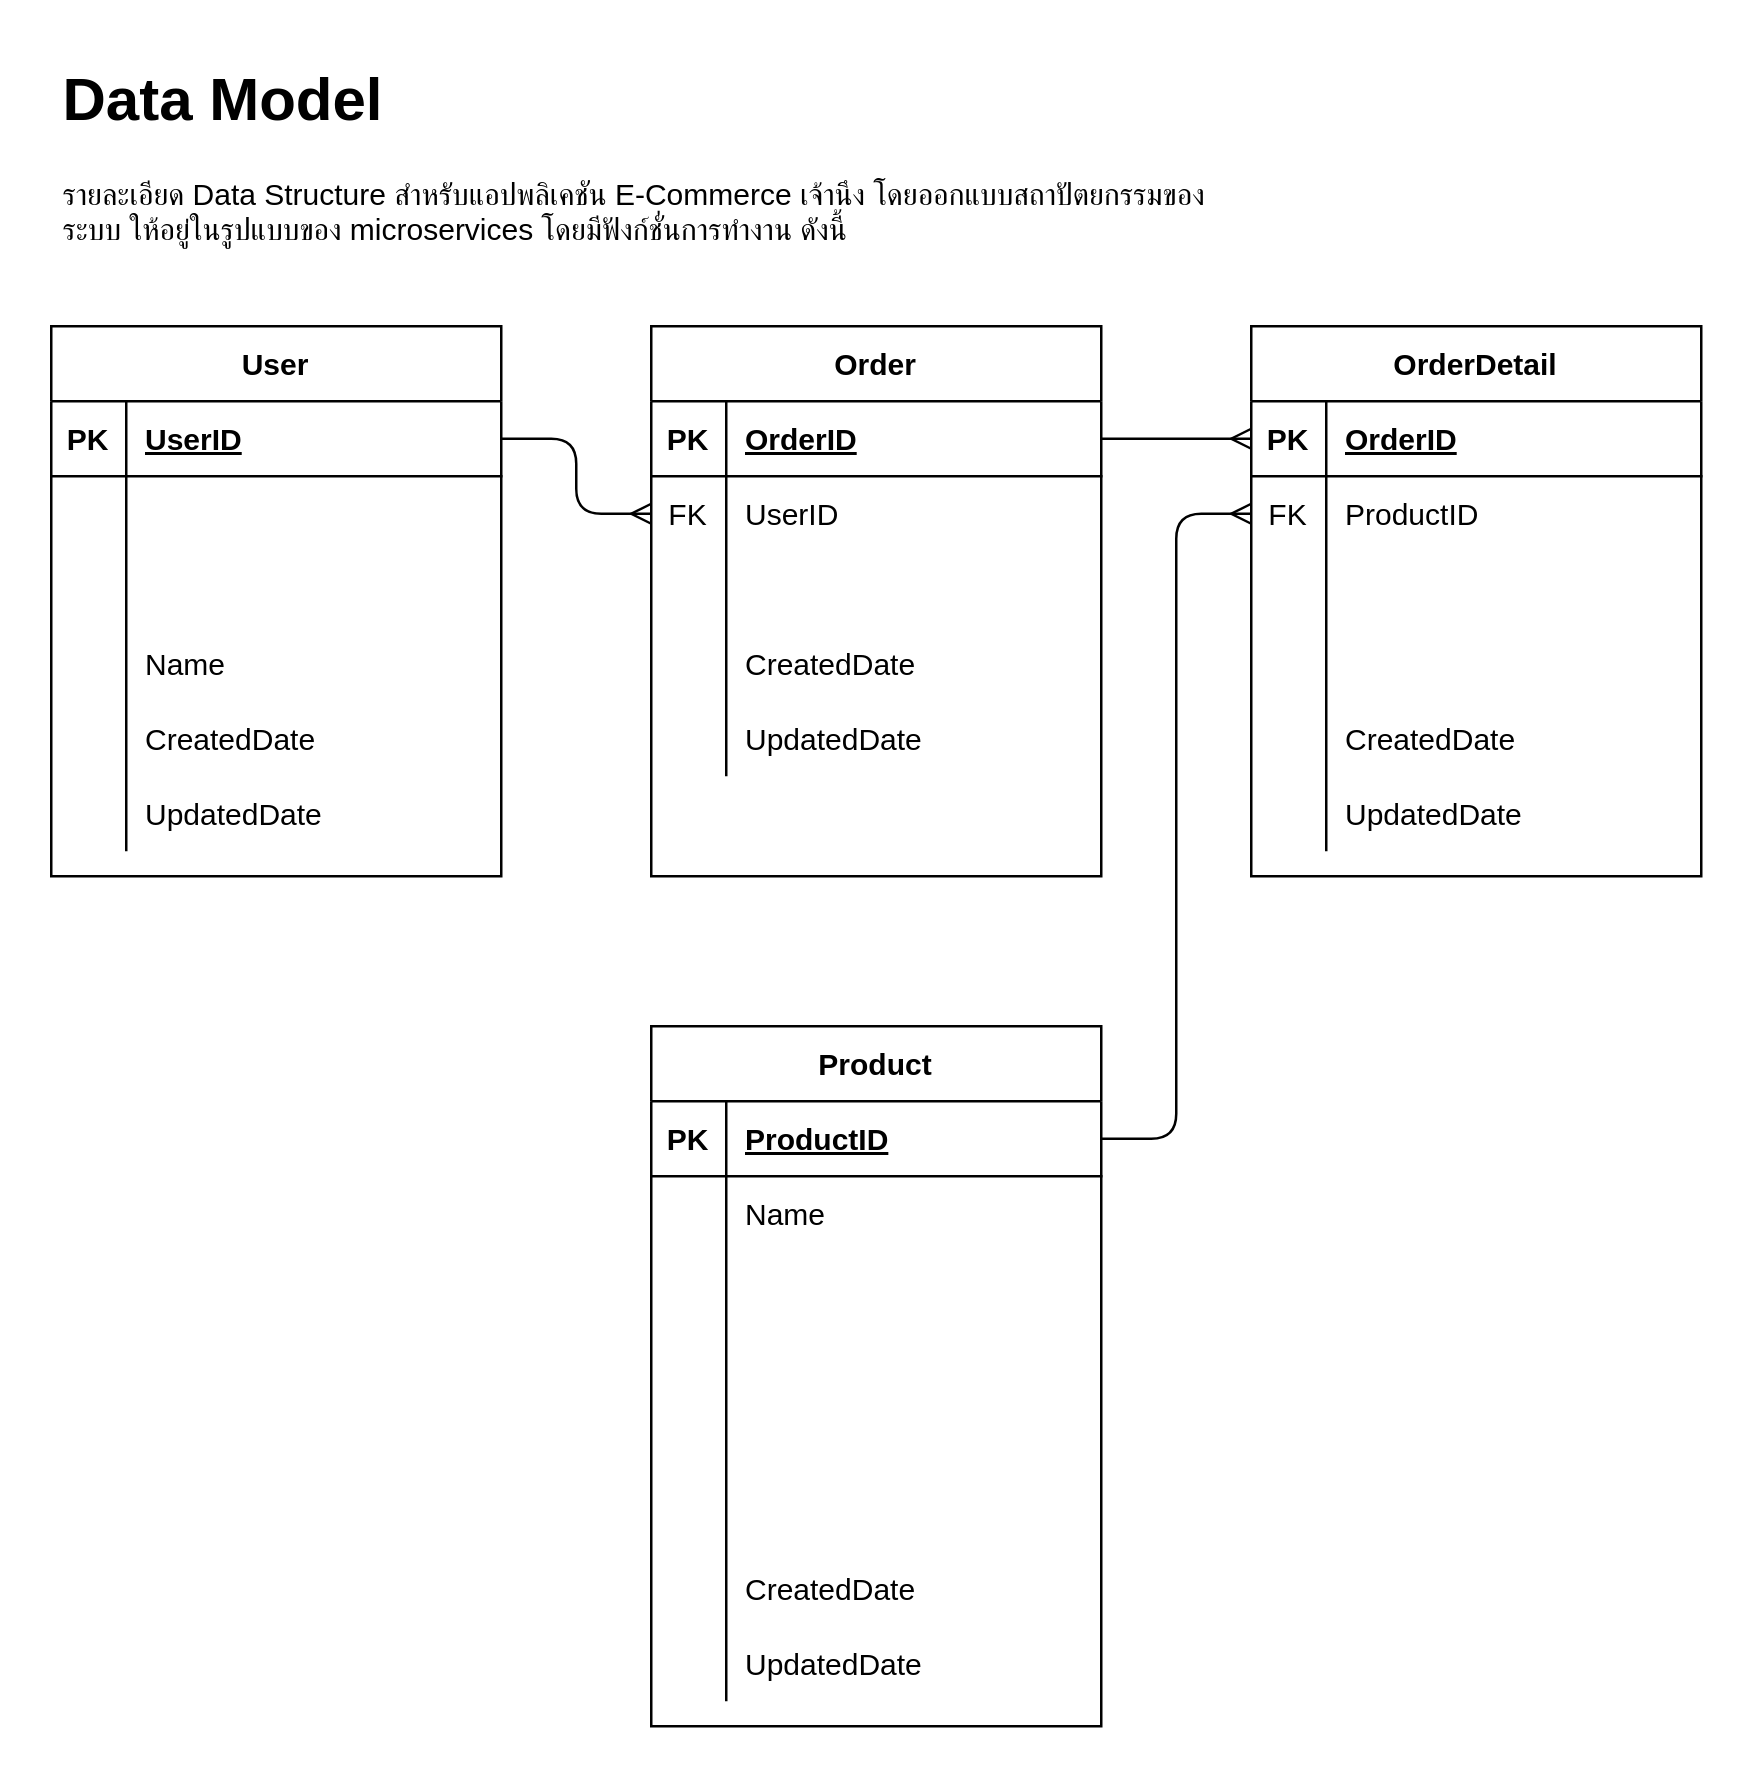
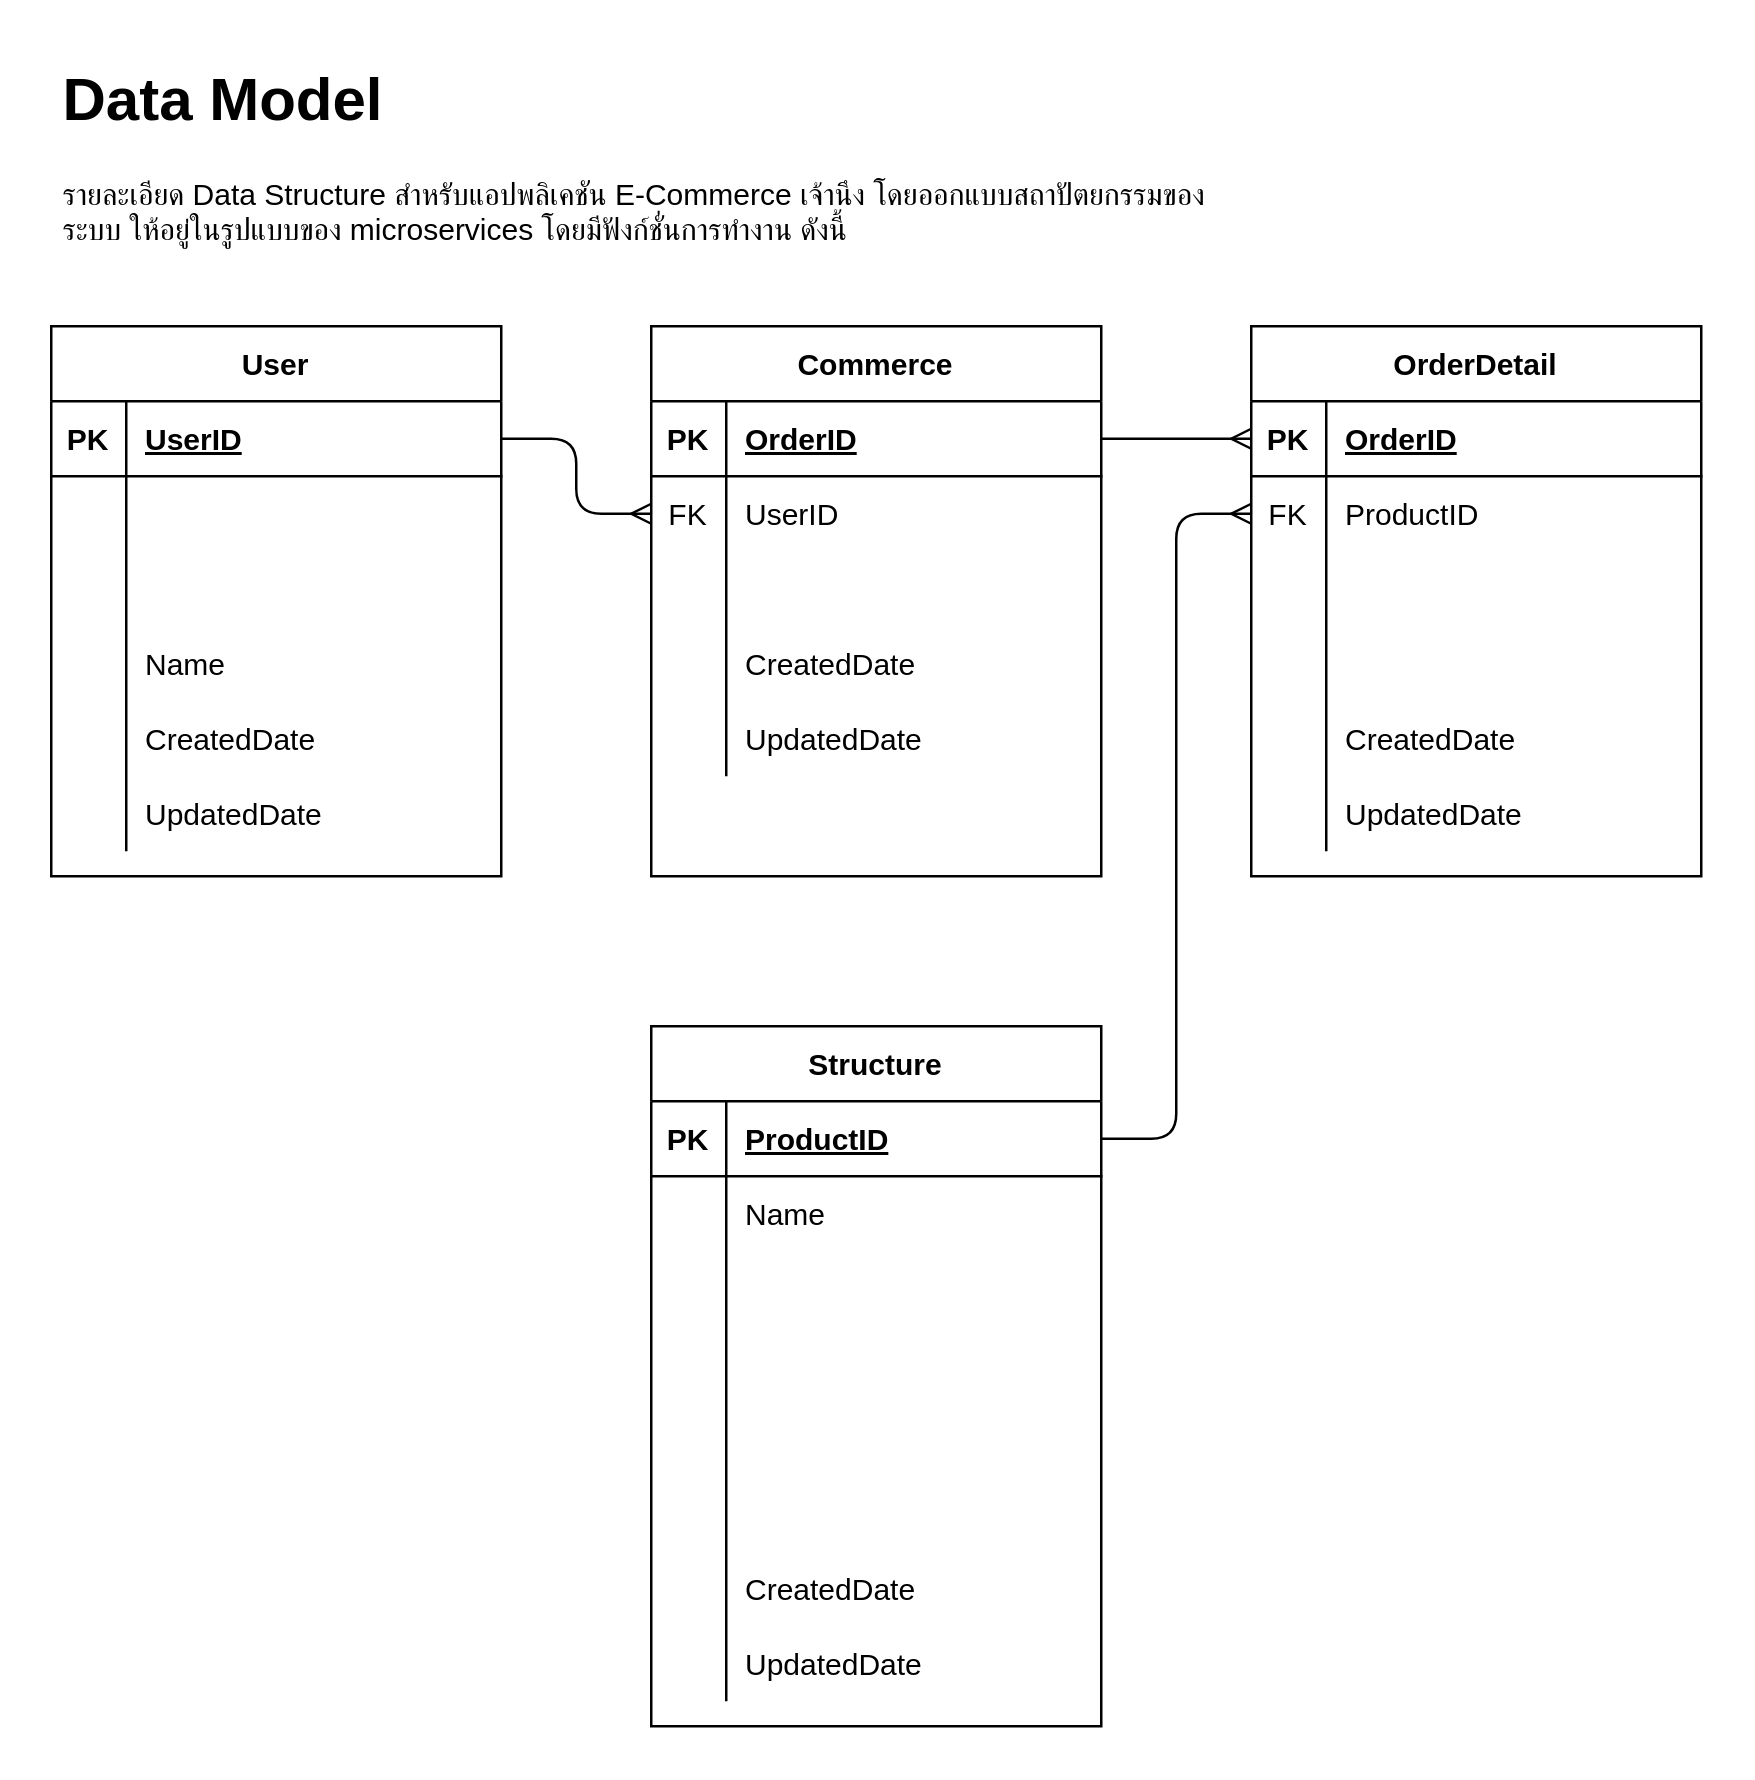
node "Order": label "Order" -> "Commerce"
node "Product": label "Product" -> "Structure"
